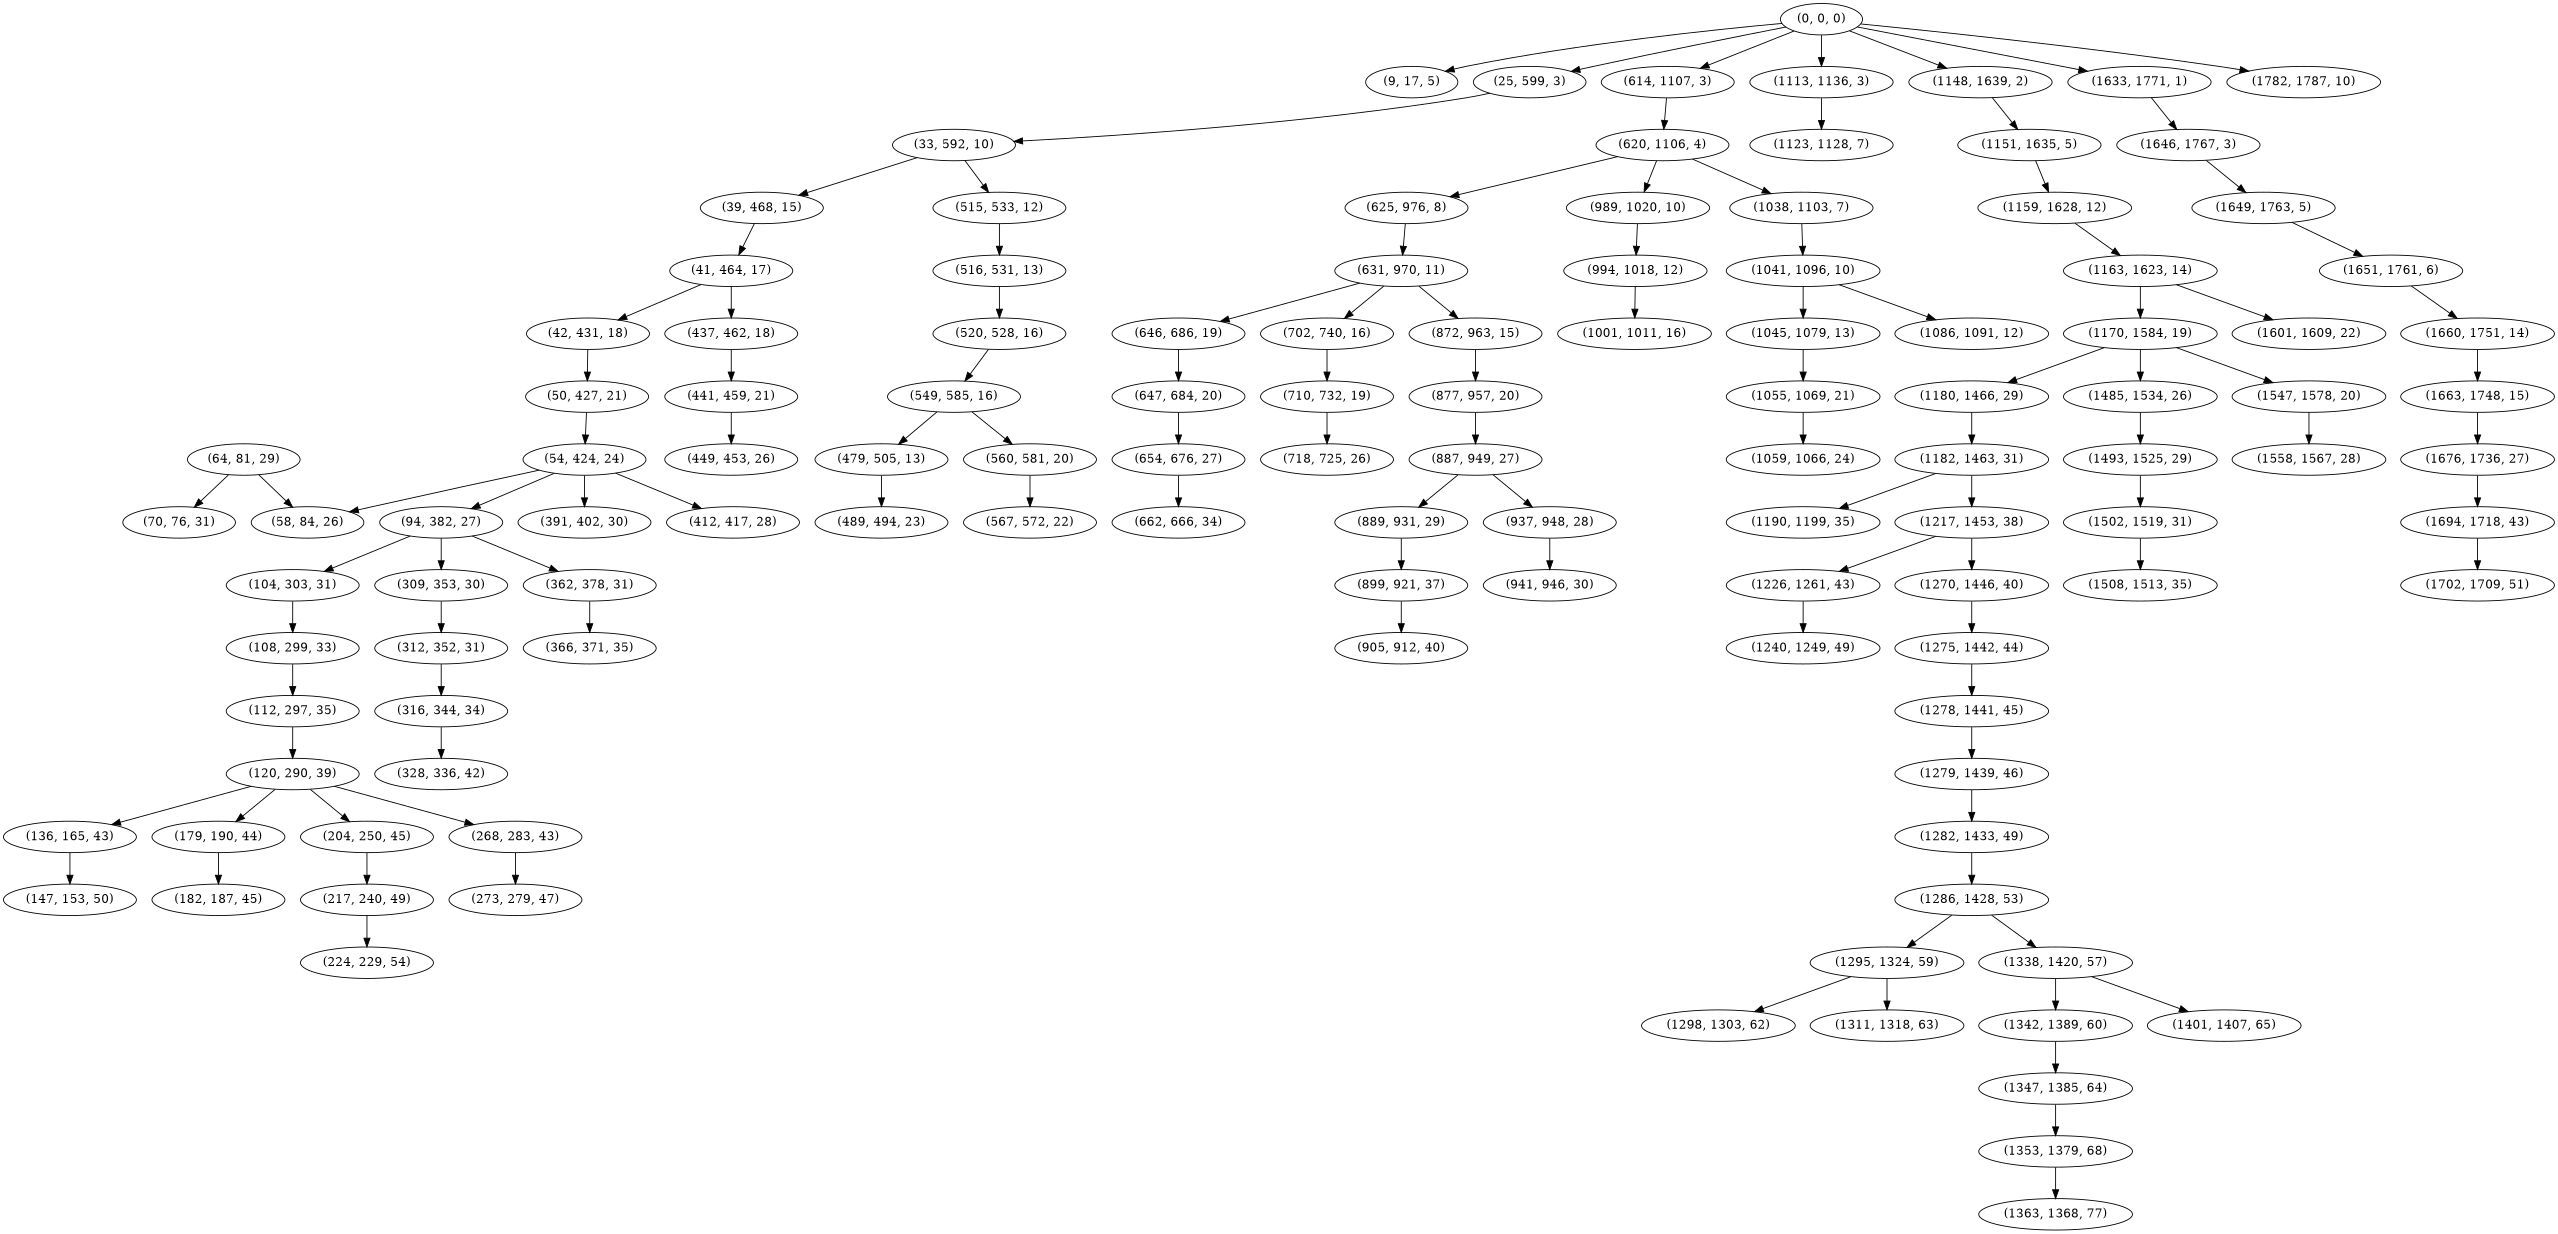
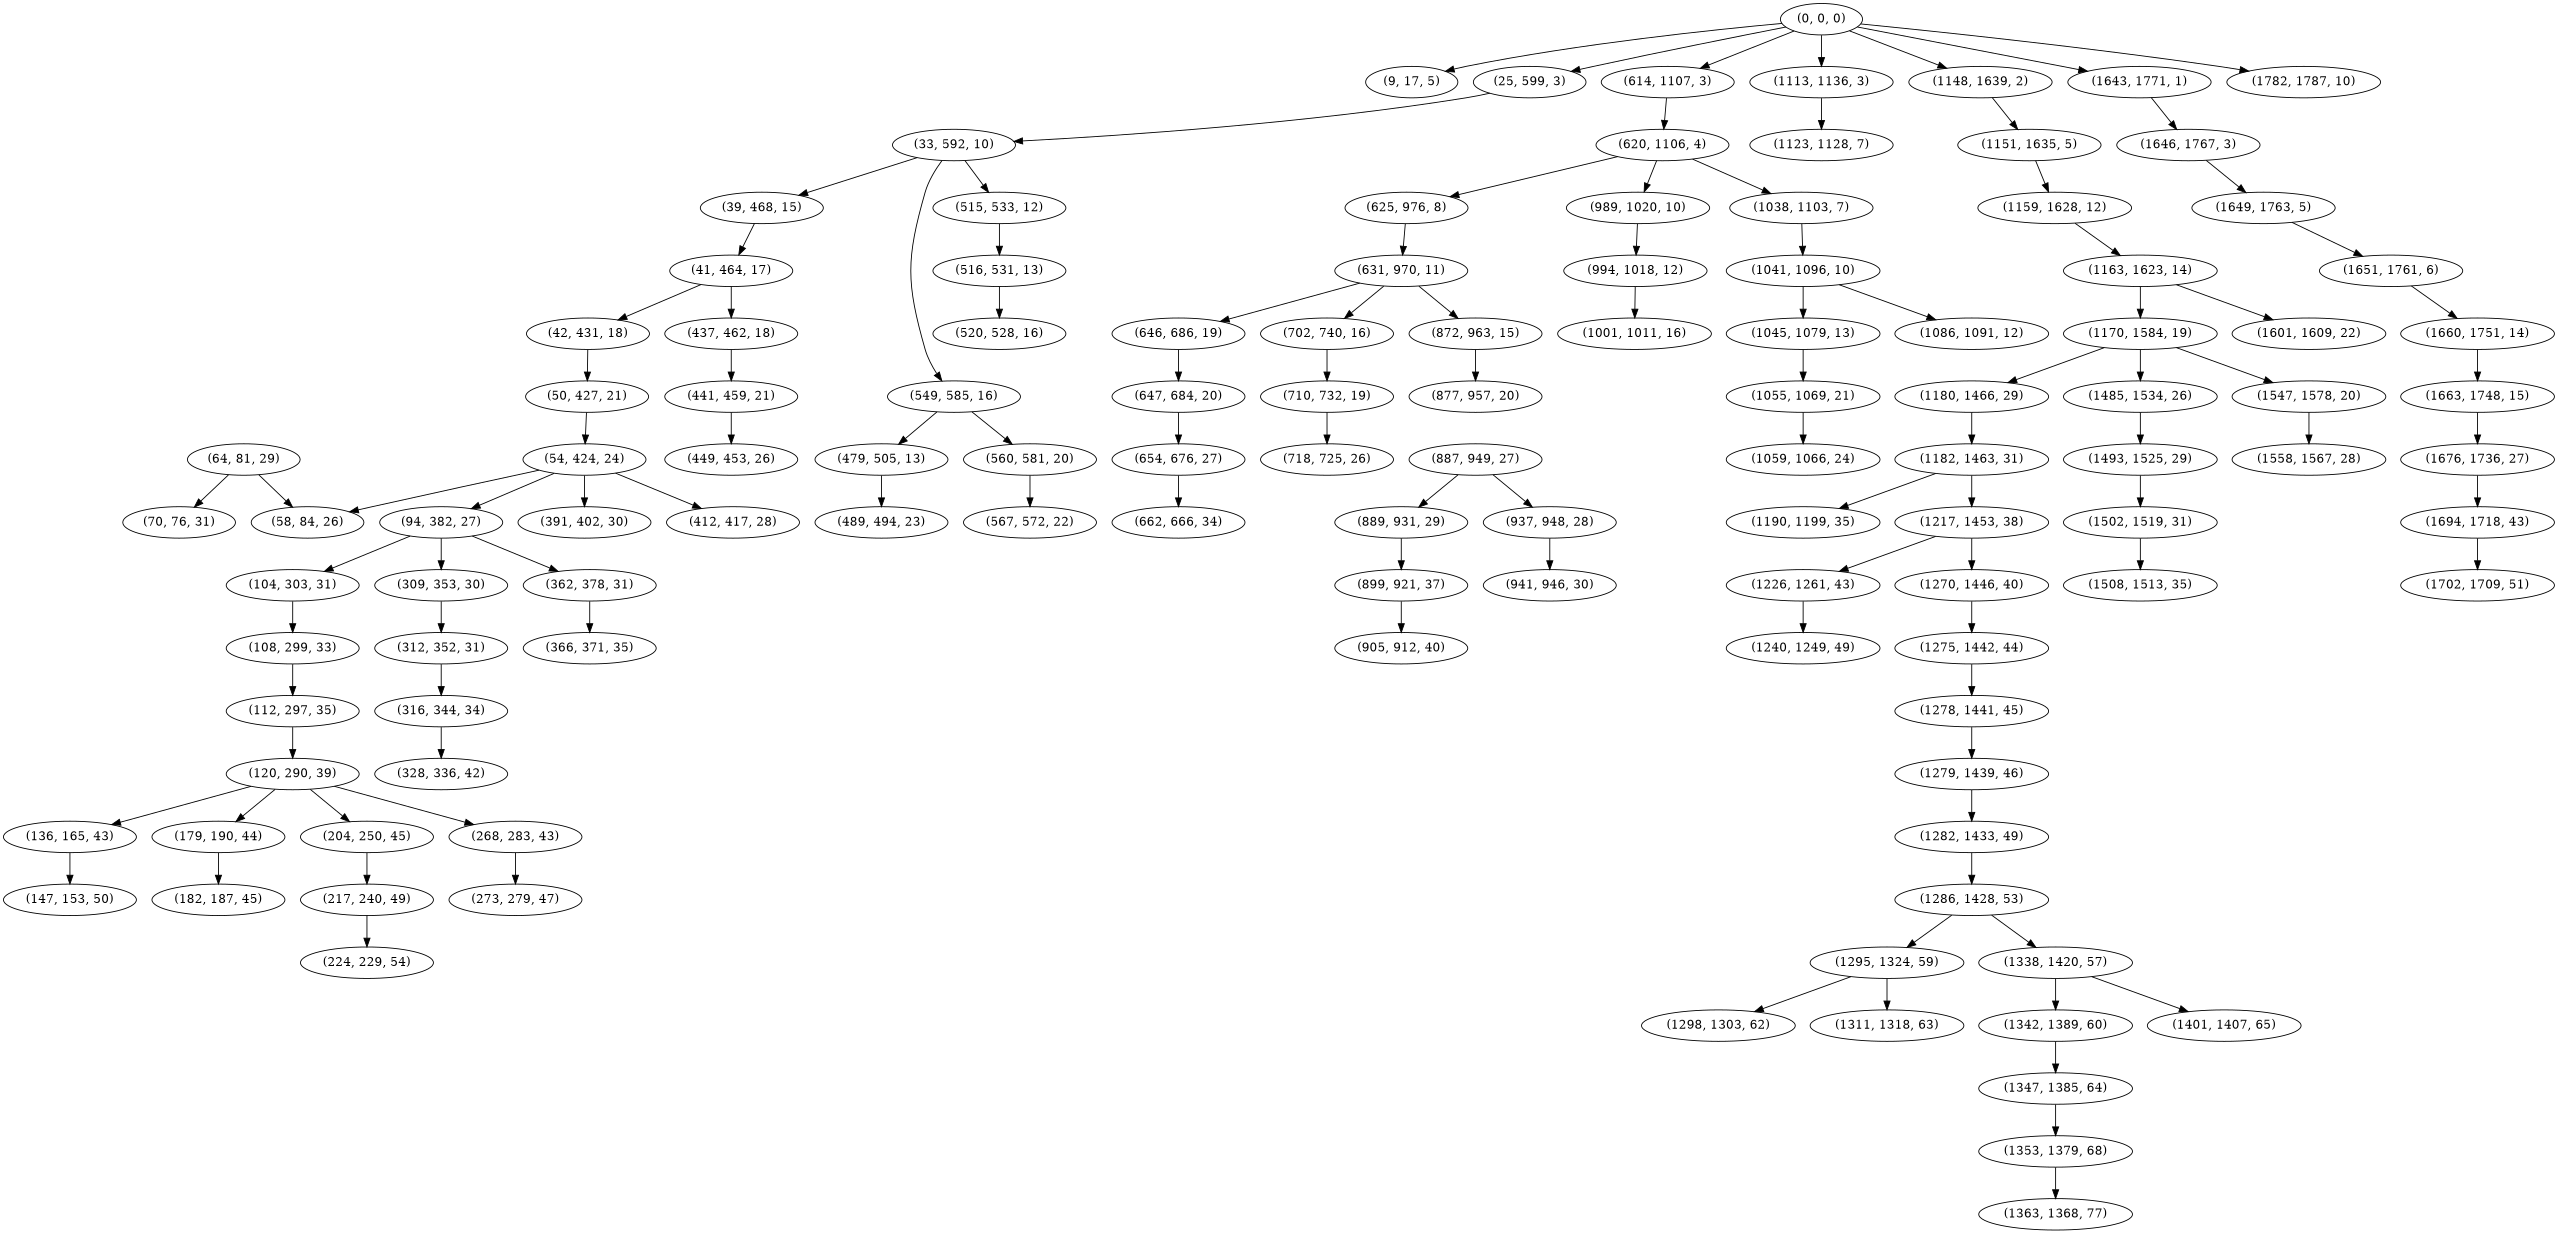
node "(1633, 1771, 1)": label "(1633, 1771, 1)" -> "(1643, 1771, 1)"
edge "(520, 528, 16)" -> "(549, 585, 16)": now "(33, 592, 10)" -> "(549, 585, 16)"
edge "(877, 957, 20)" -> "(887, 949, 27)": removed
